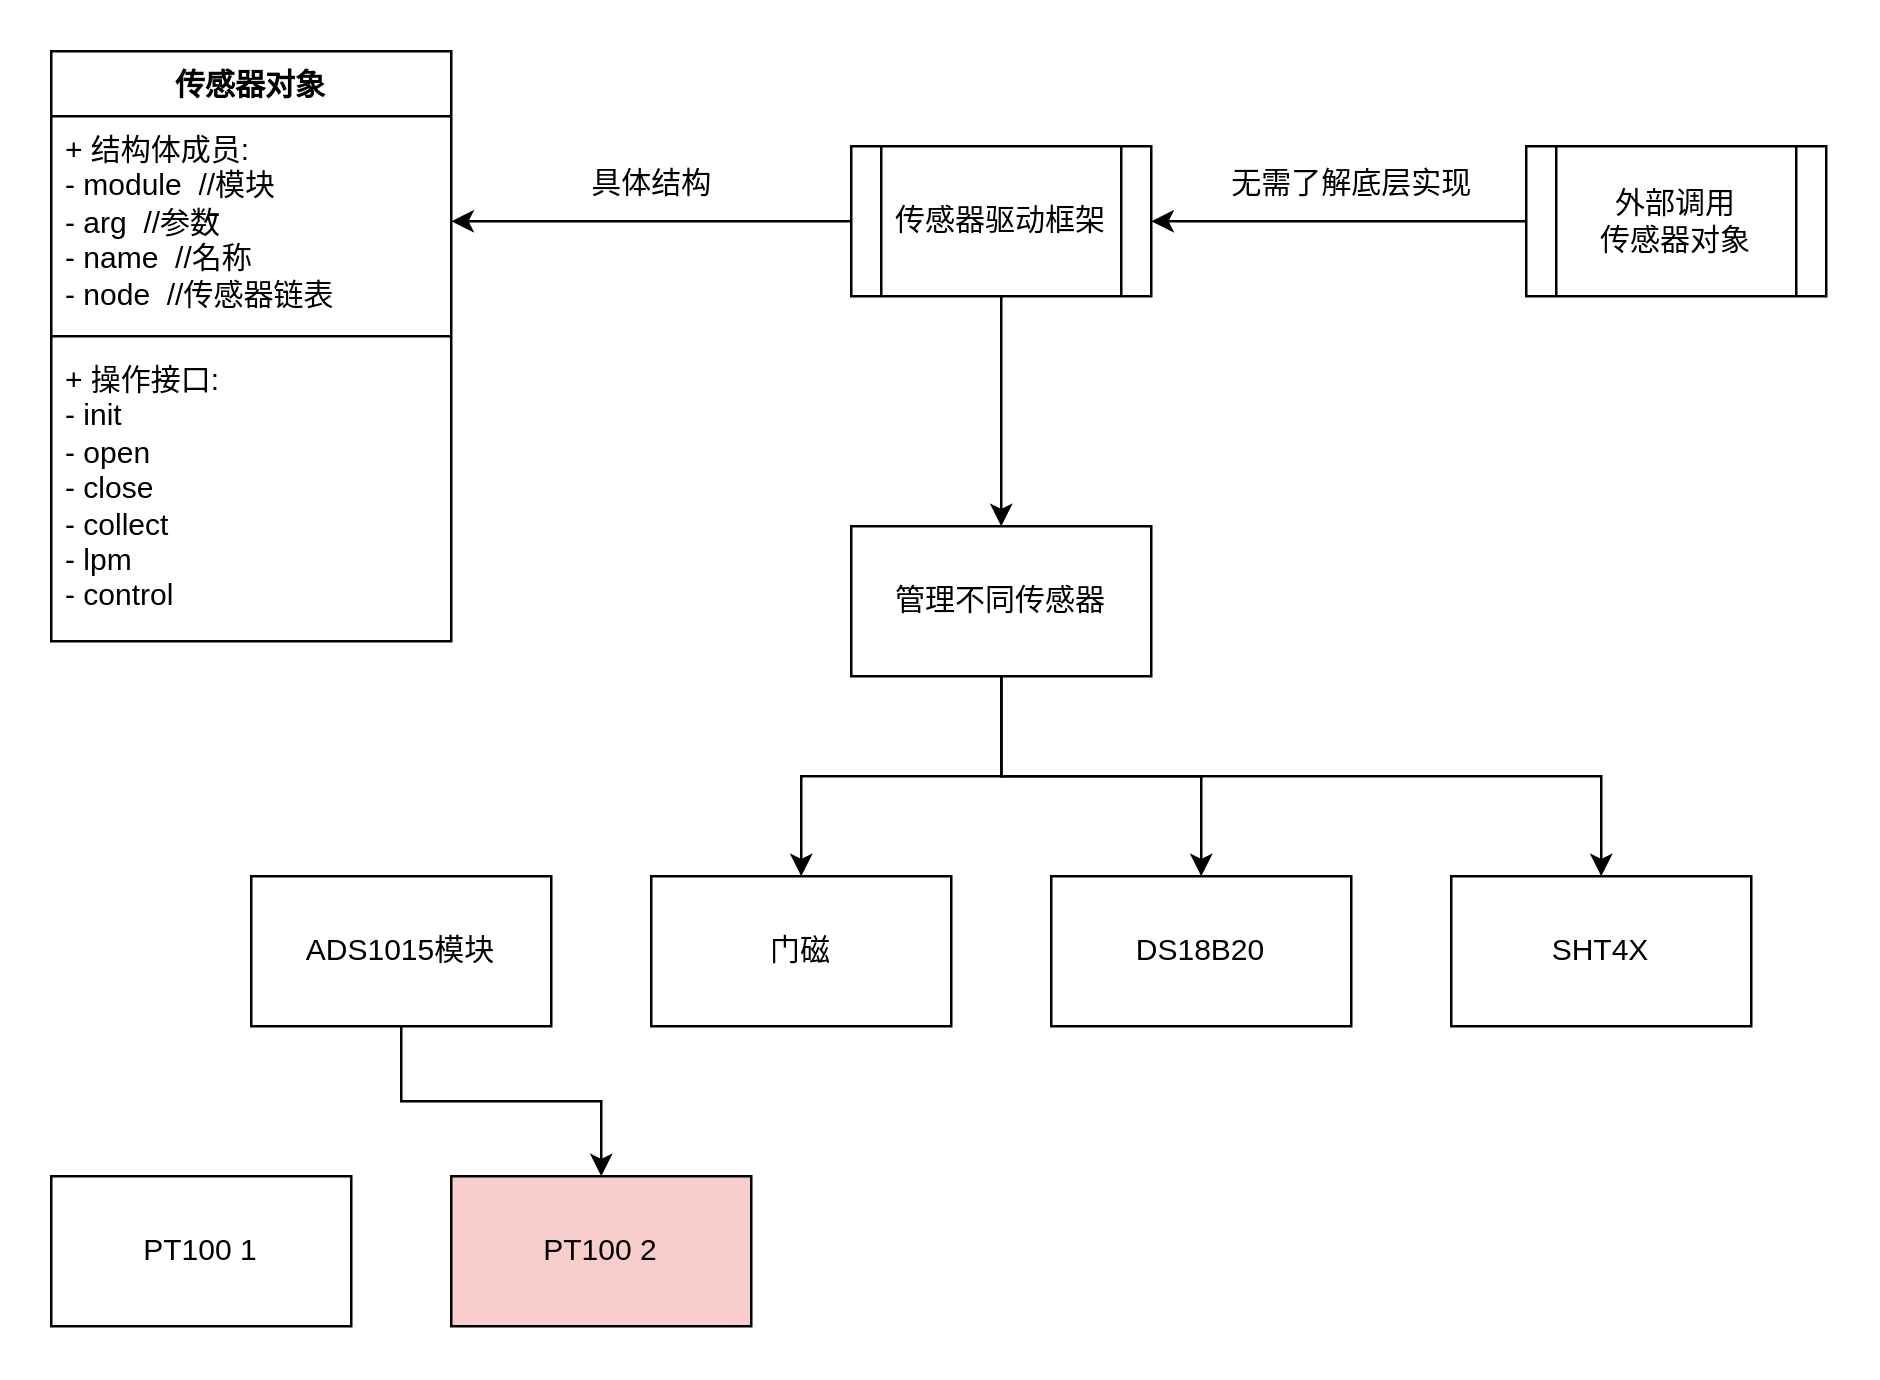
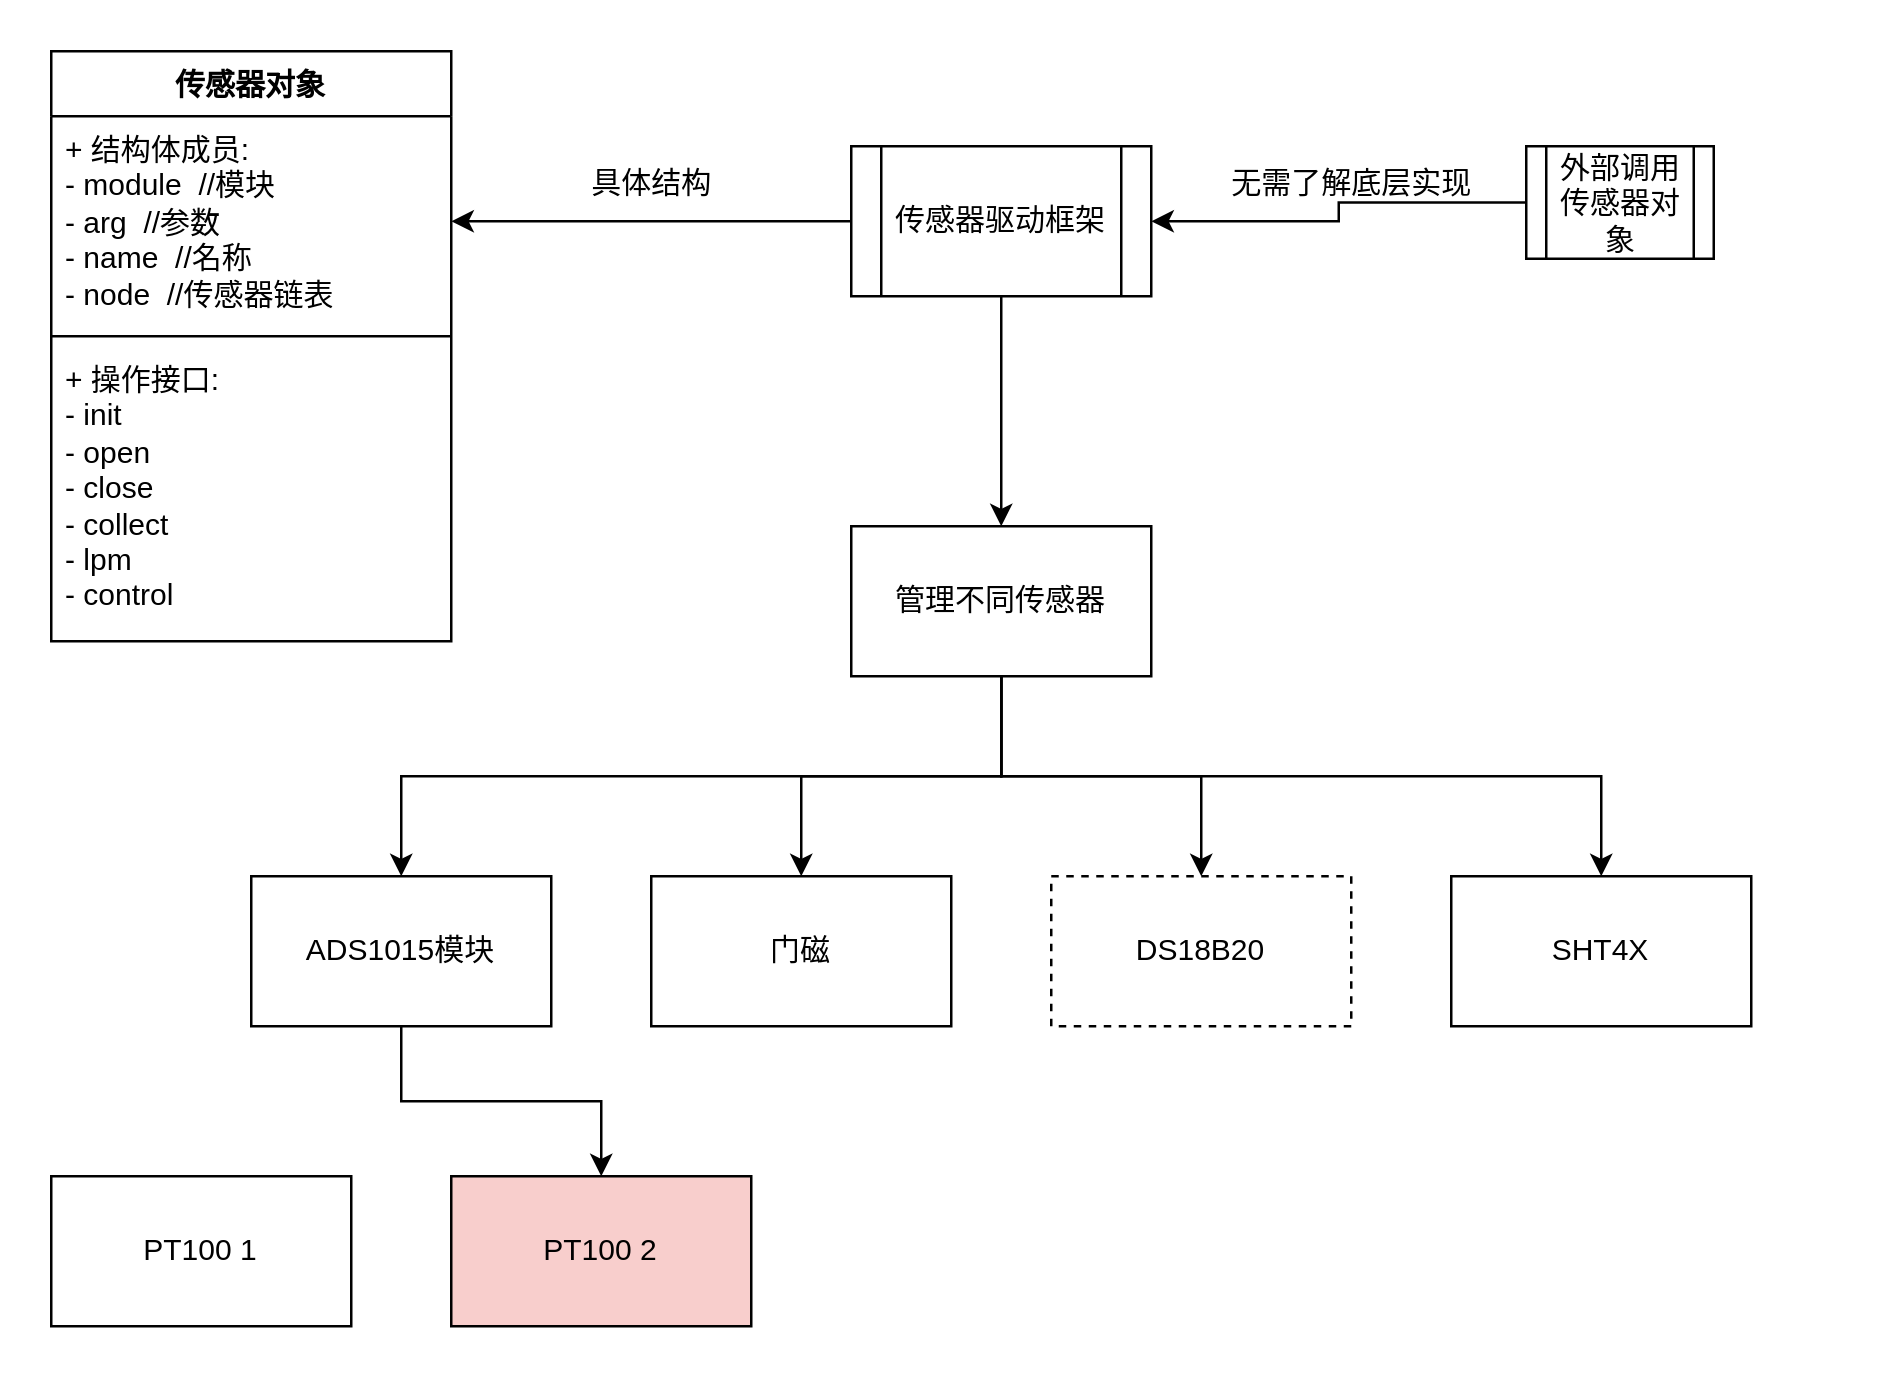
node "外部调用 传感器对象": size 300x150 -> 188x113
edge "管理不同传感器" -> "ADS1015模块": added
node "DS18B20": style solid -> dashed
